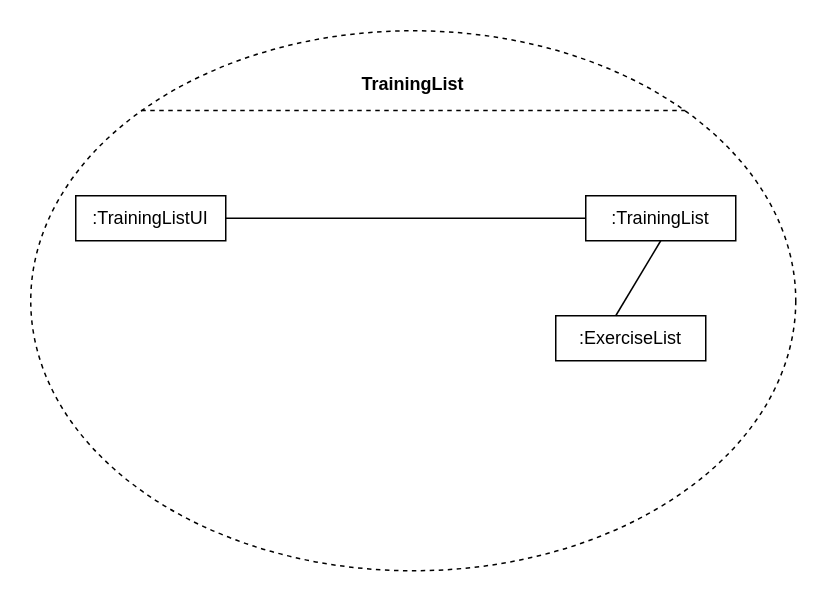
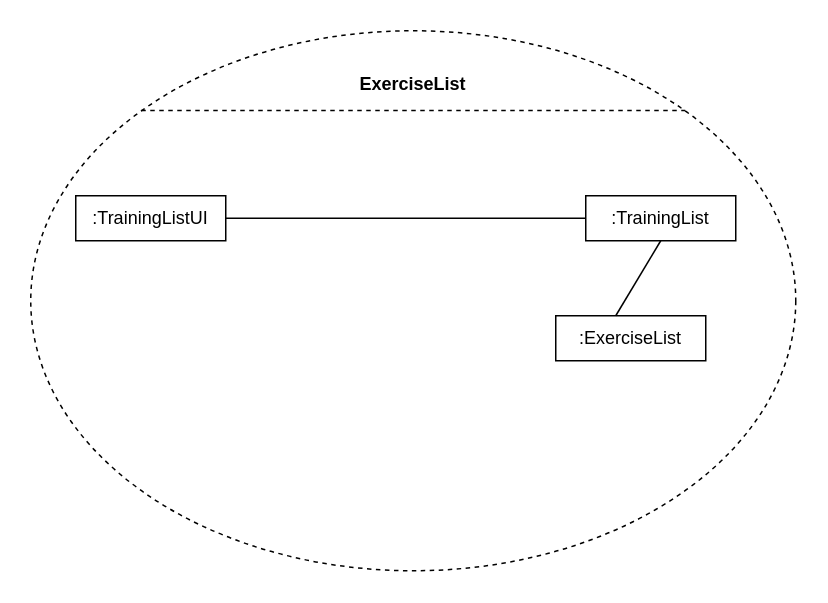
node "TrainingList": label "TrainingList" -> "ExerciseList"
